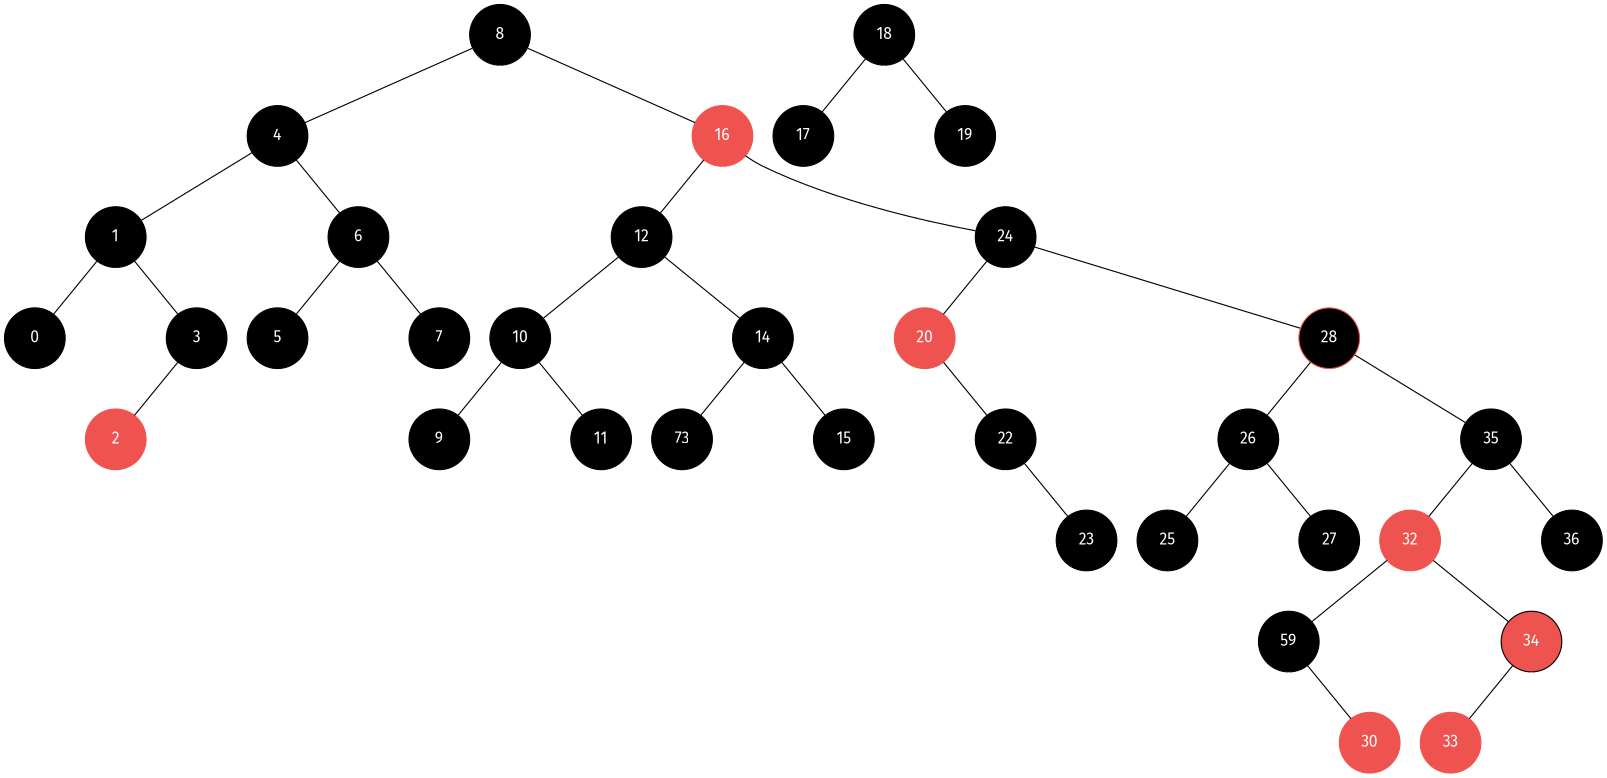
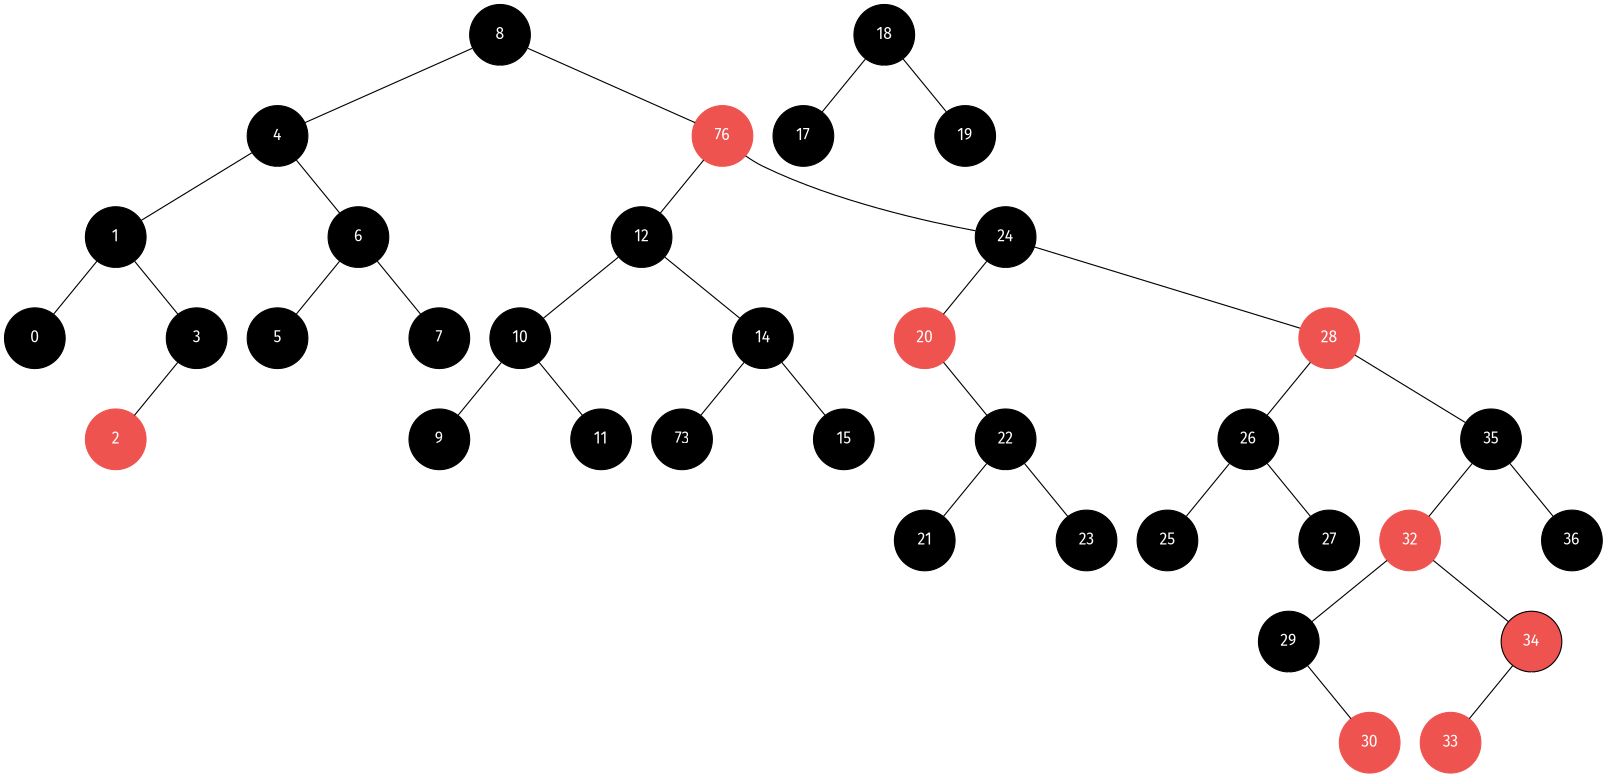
node "16": label "16" -> "76"
node "28": fillcolor black -> #ef5350
node "21": added
node "59": label "59" -> "29"
